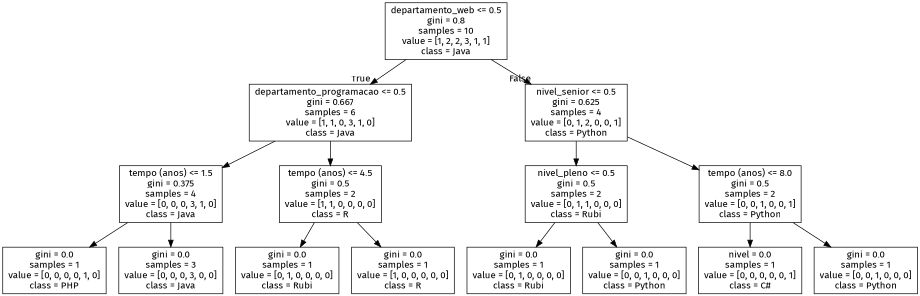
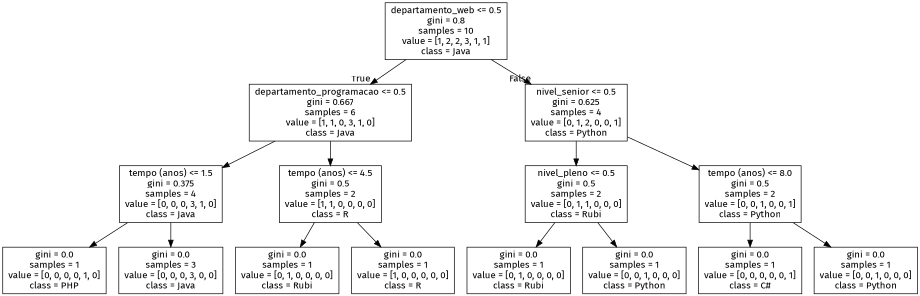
node "nivel = 0.0 samples = 1 value = [0, 0, 0, 0, 0, 1] class = C#": label "nivel = 0.0 samples = 1 value = [0, 0, 0, 0, 0, 1] class = C#" -> "gini = 0.0 samples = 1 value = [0, 0, 0, 0, 0, 1] class = C#"
